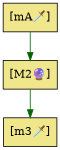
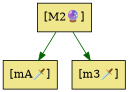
edge "[mA🗡️]" -> "[M2🔮]": reversed
